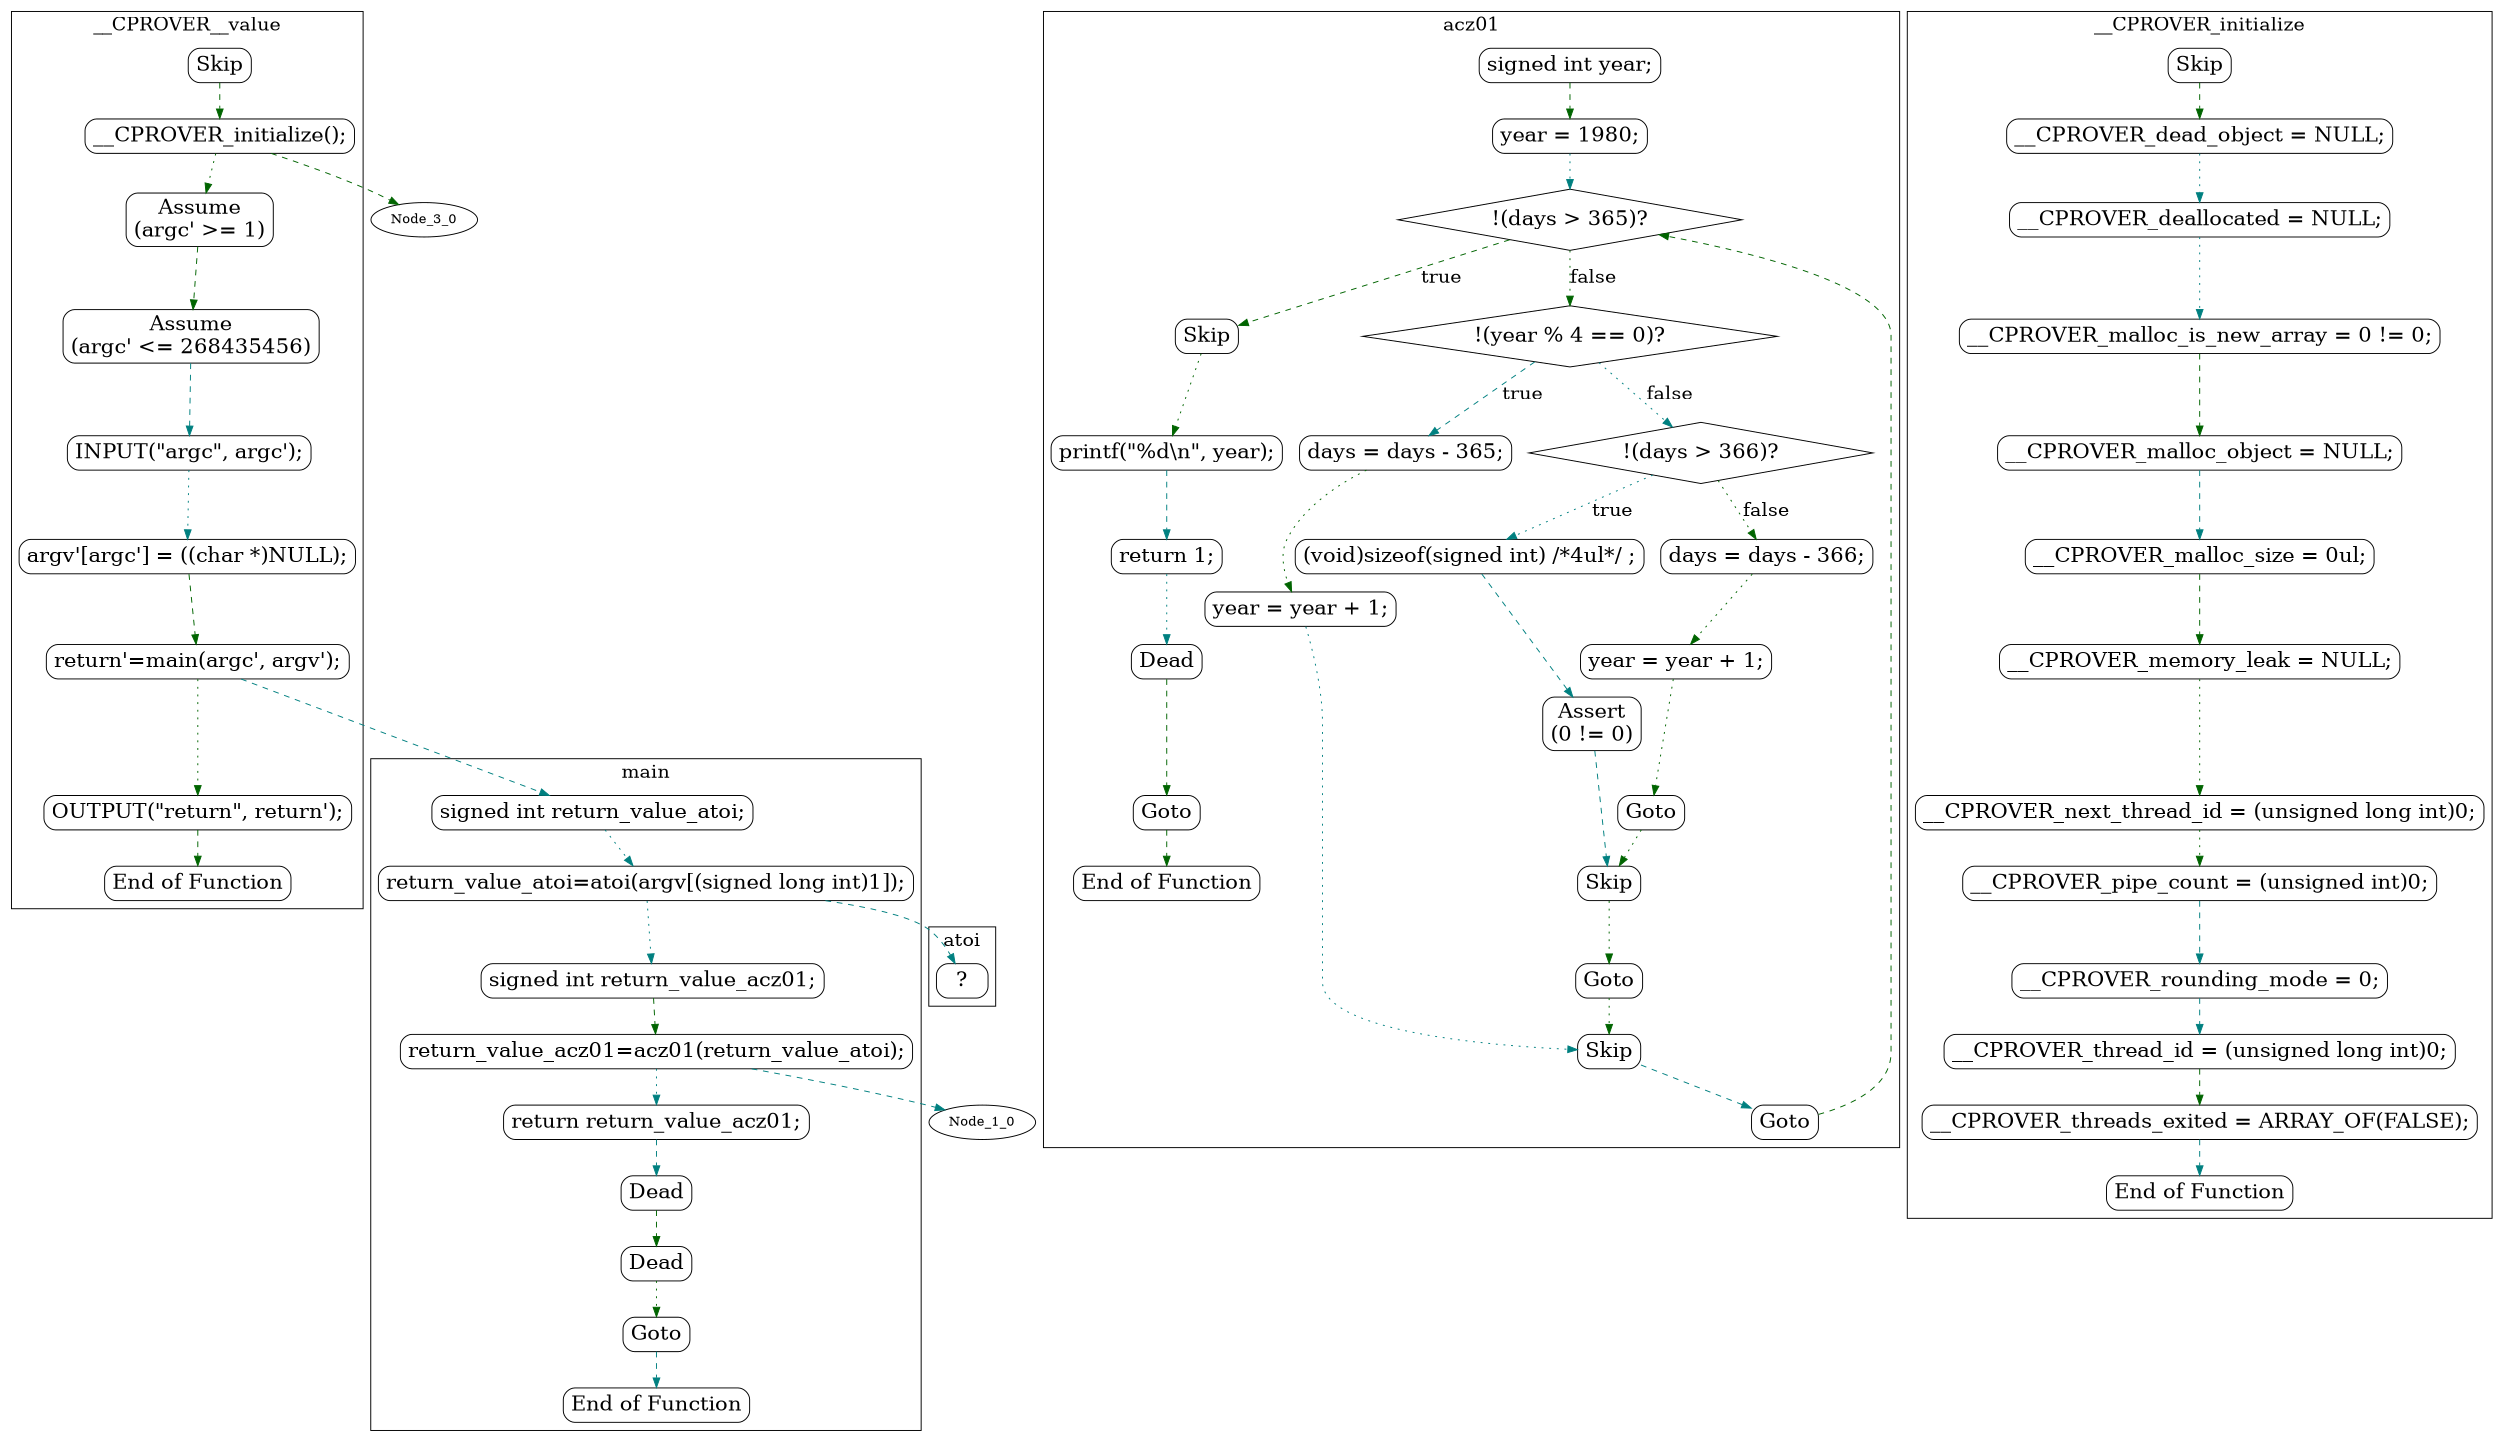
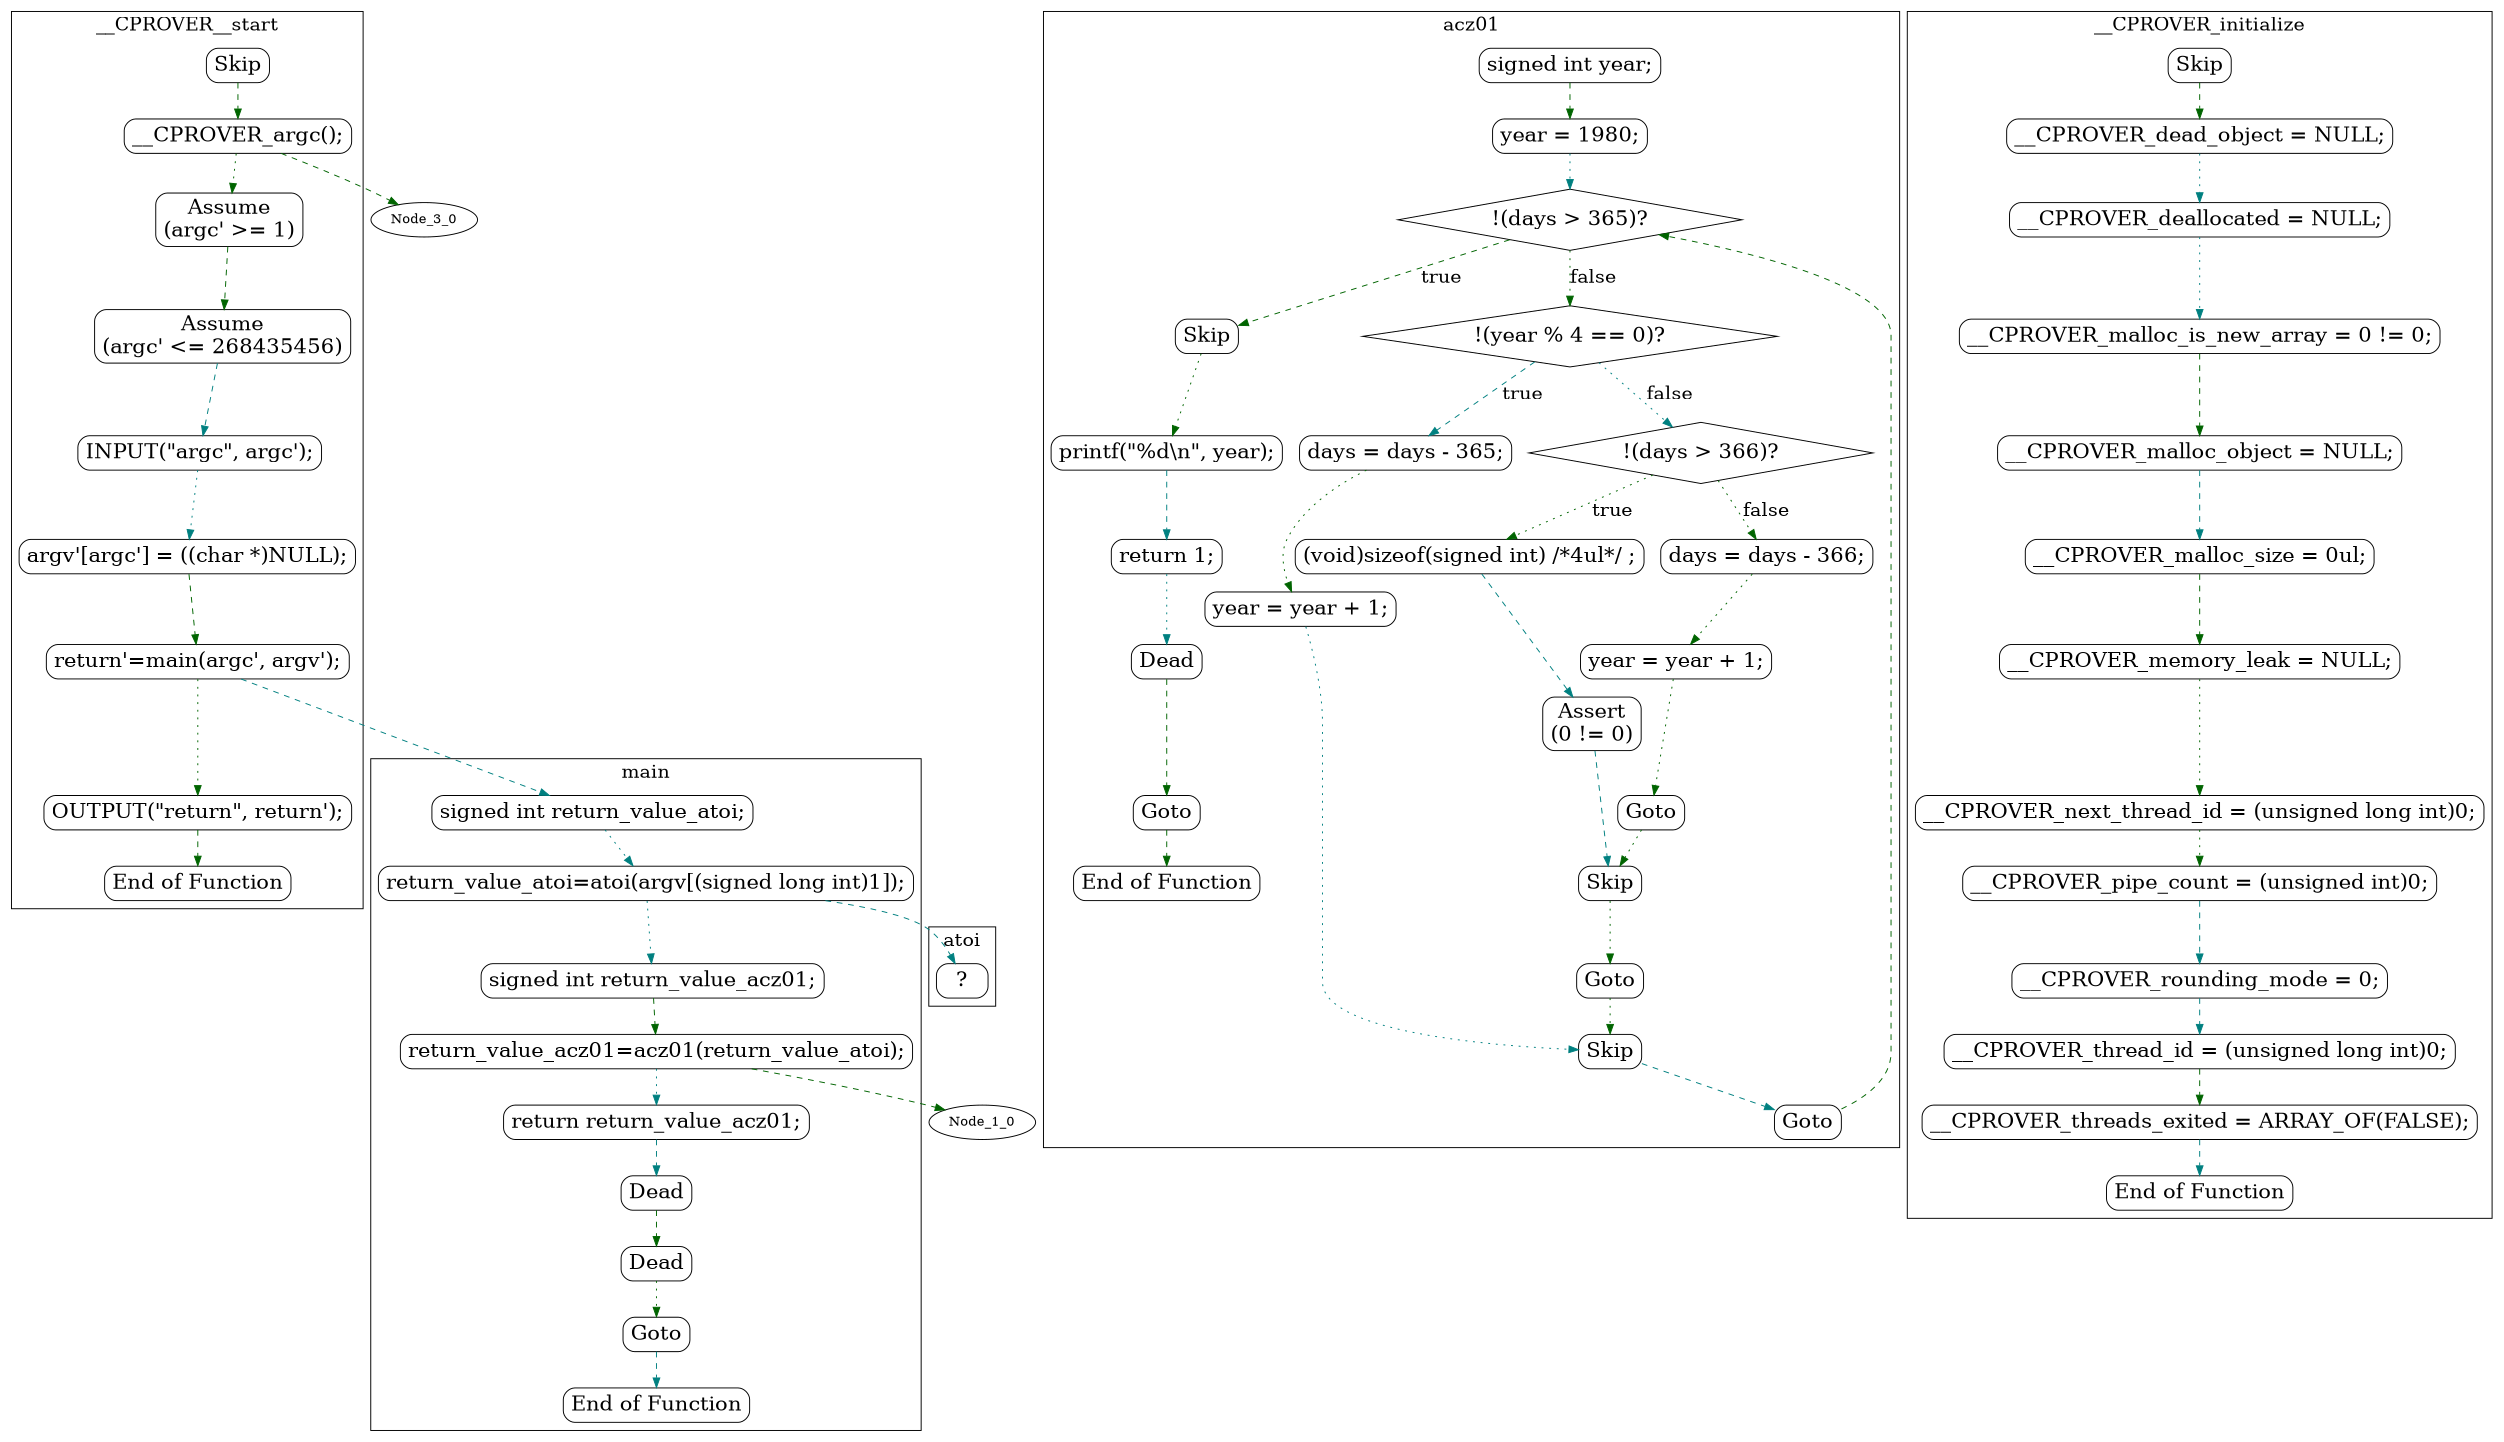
cluster "__CPROVER__value": label "__CPROVER__value" -> "__CPROVER__start"
node "__CPROVER_initialize();": label "__CPROVER_initialize();" -> "__CPROVER_argc();"
edge "!(days > 366)?" -> "(void)sizeof(signed int) /*4ul*/ ;": color teal -> darkgreen
edge "return_value_acz01=acz01(return_value_atoi);" -> "Node_1_0": color teal -> darkgreen
